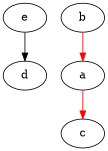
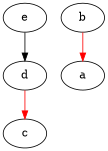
edge "a" -> "c": now "d" -> "c"
